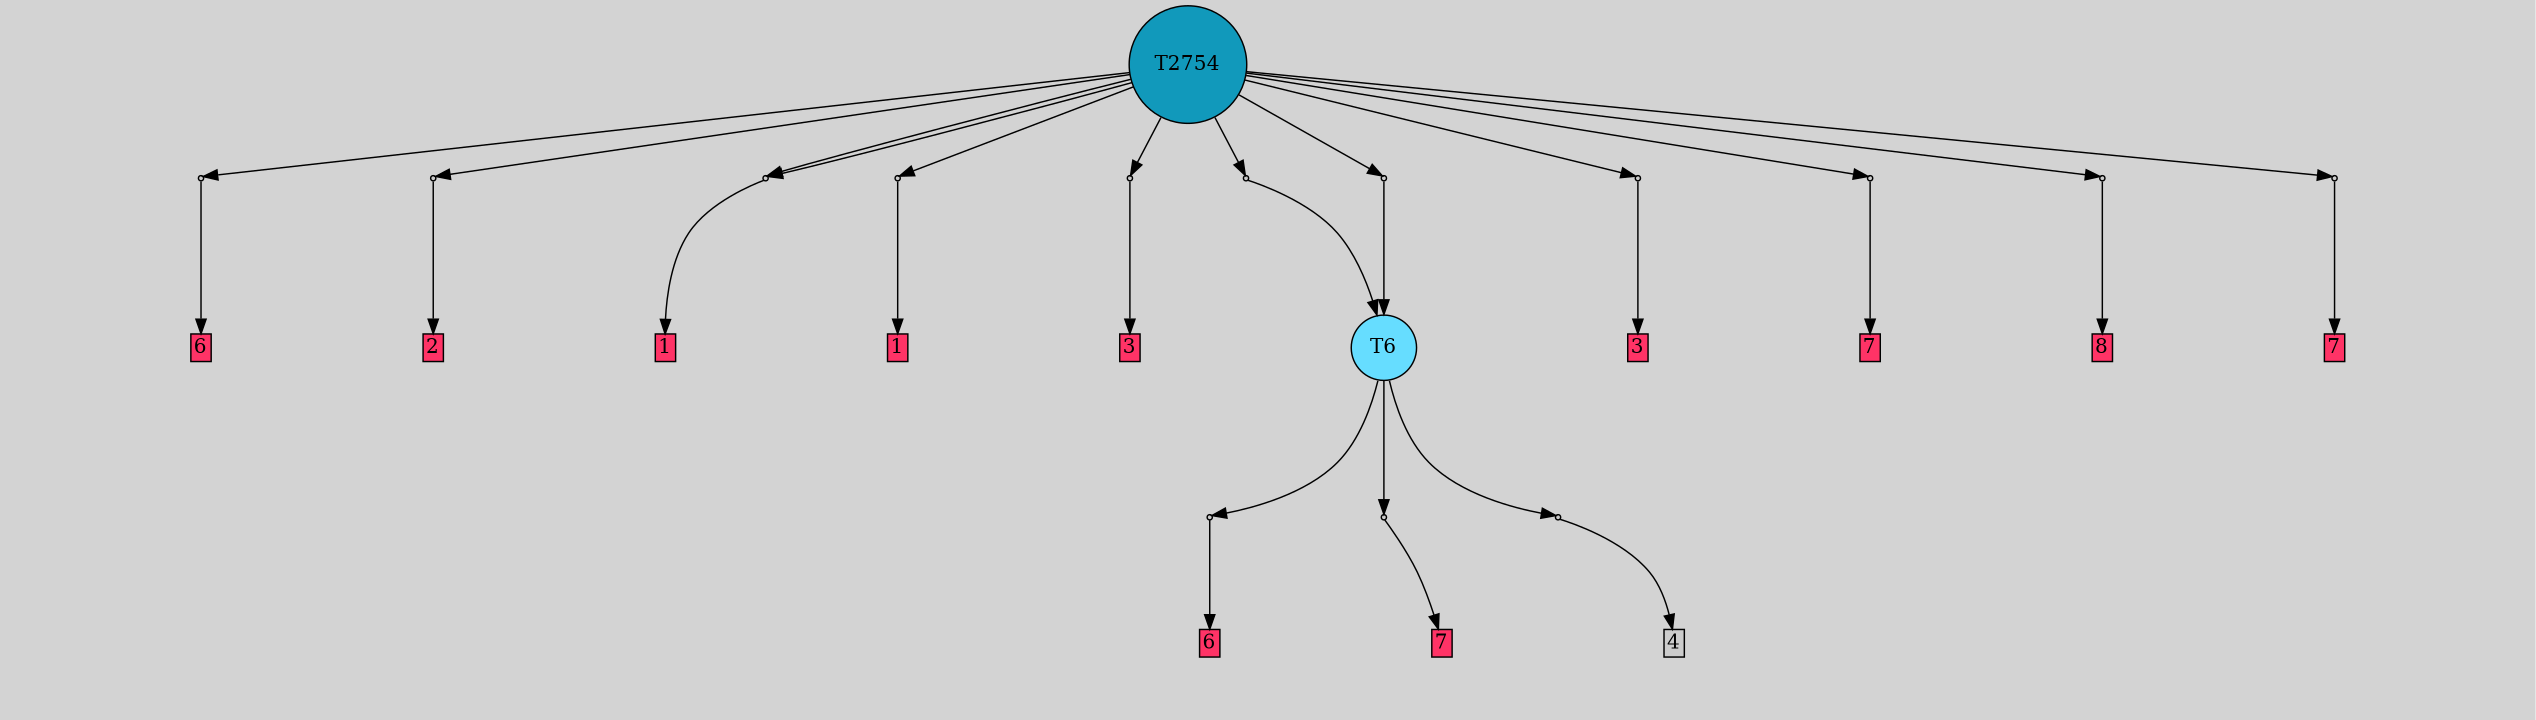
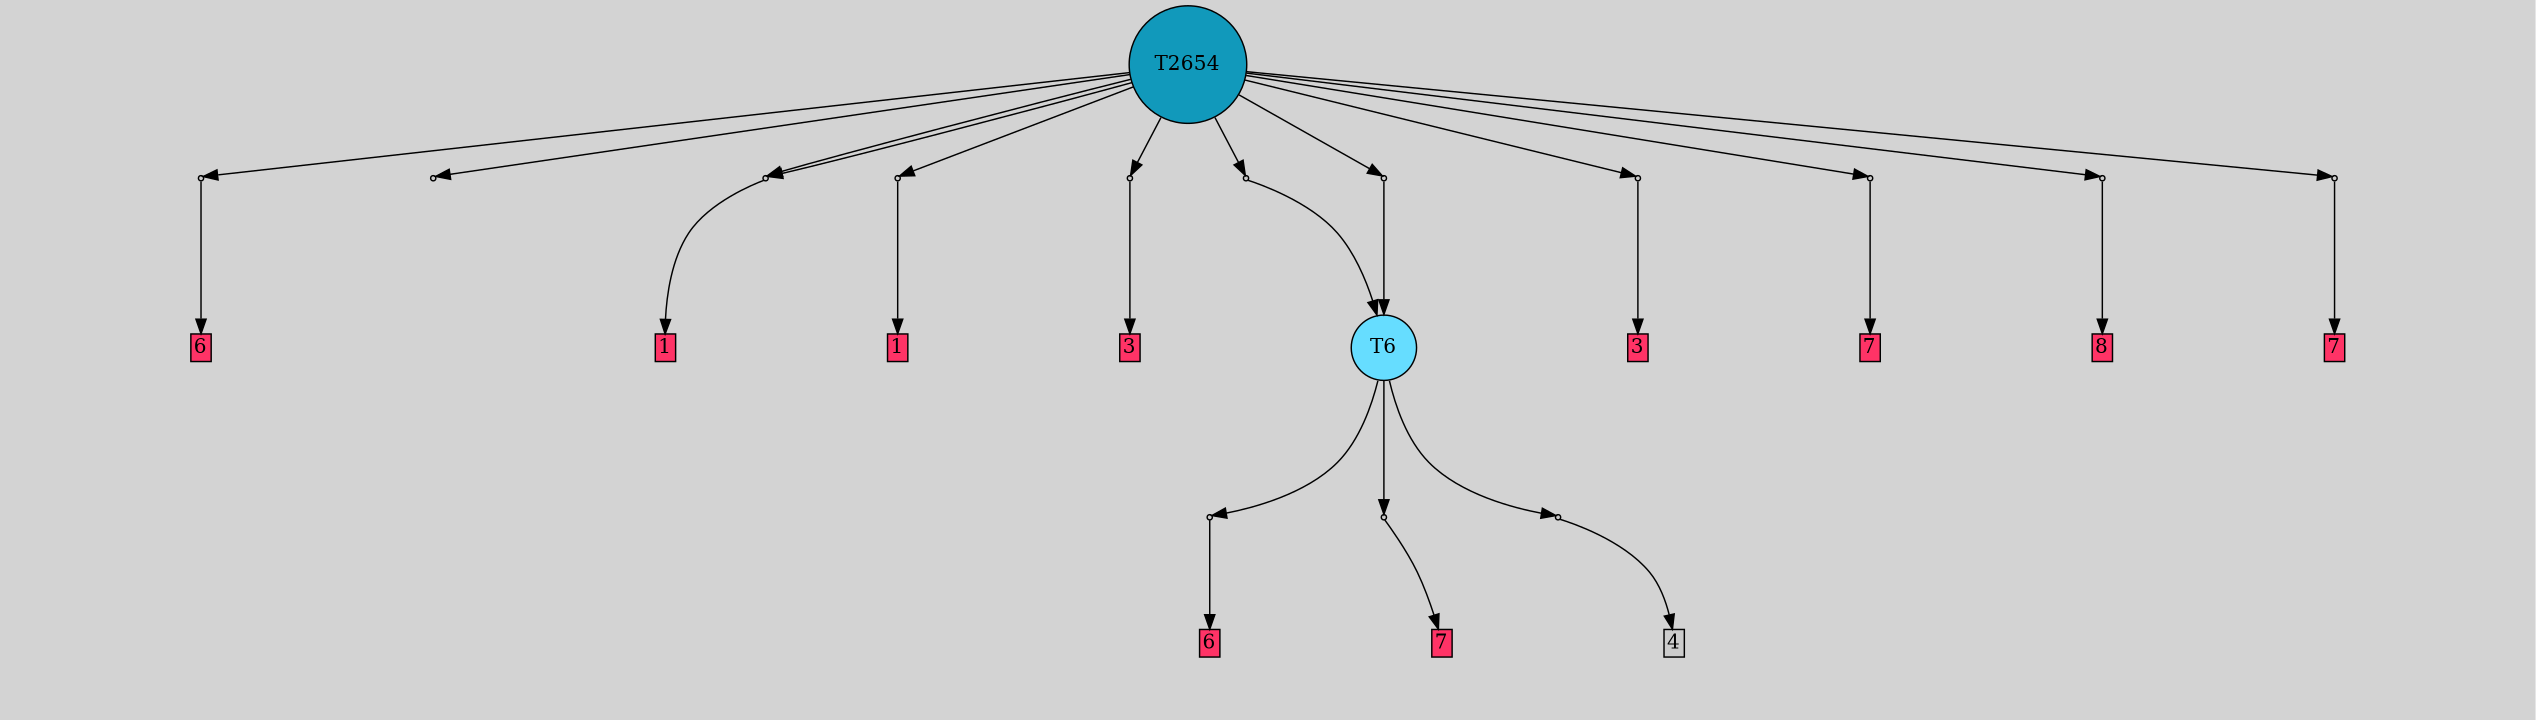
node "T2754": label "T2754" -> "T2654"
node "2": removed
